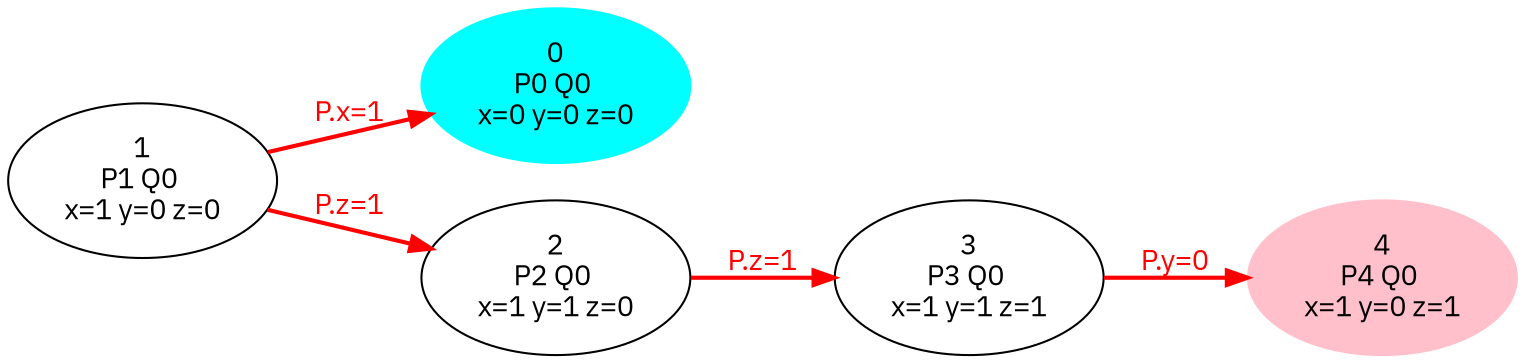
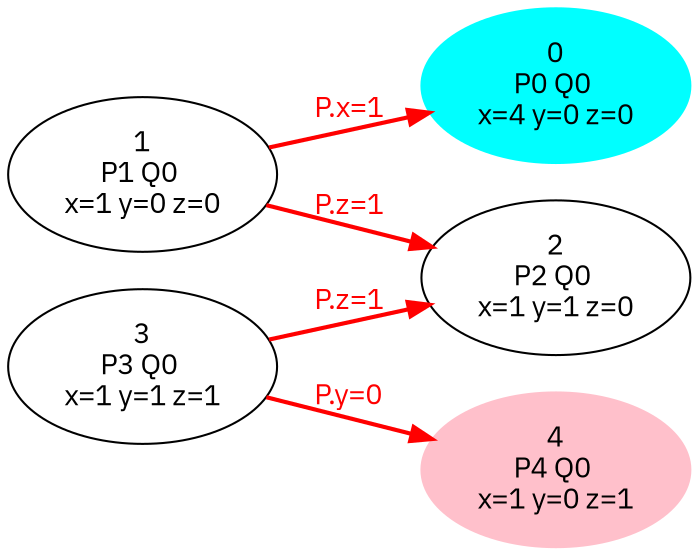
node "0 P0 Q0 x=0 y=0 z=0": label "0 P0 Q0 x=0 y=0 z=0" -> "0 P0 Q0 x=4 y=0 z=0"
edge "2 P2 Q0 x=1 y=1 z=0" -> "3 P3 Q0 x=1 y=1 z=1": reversed
